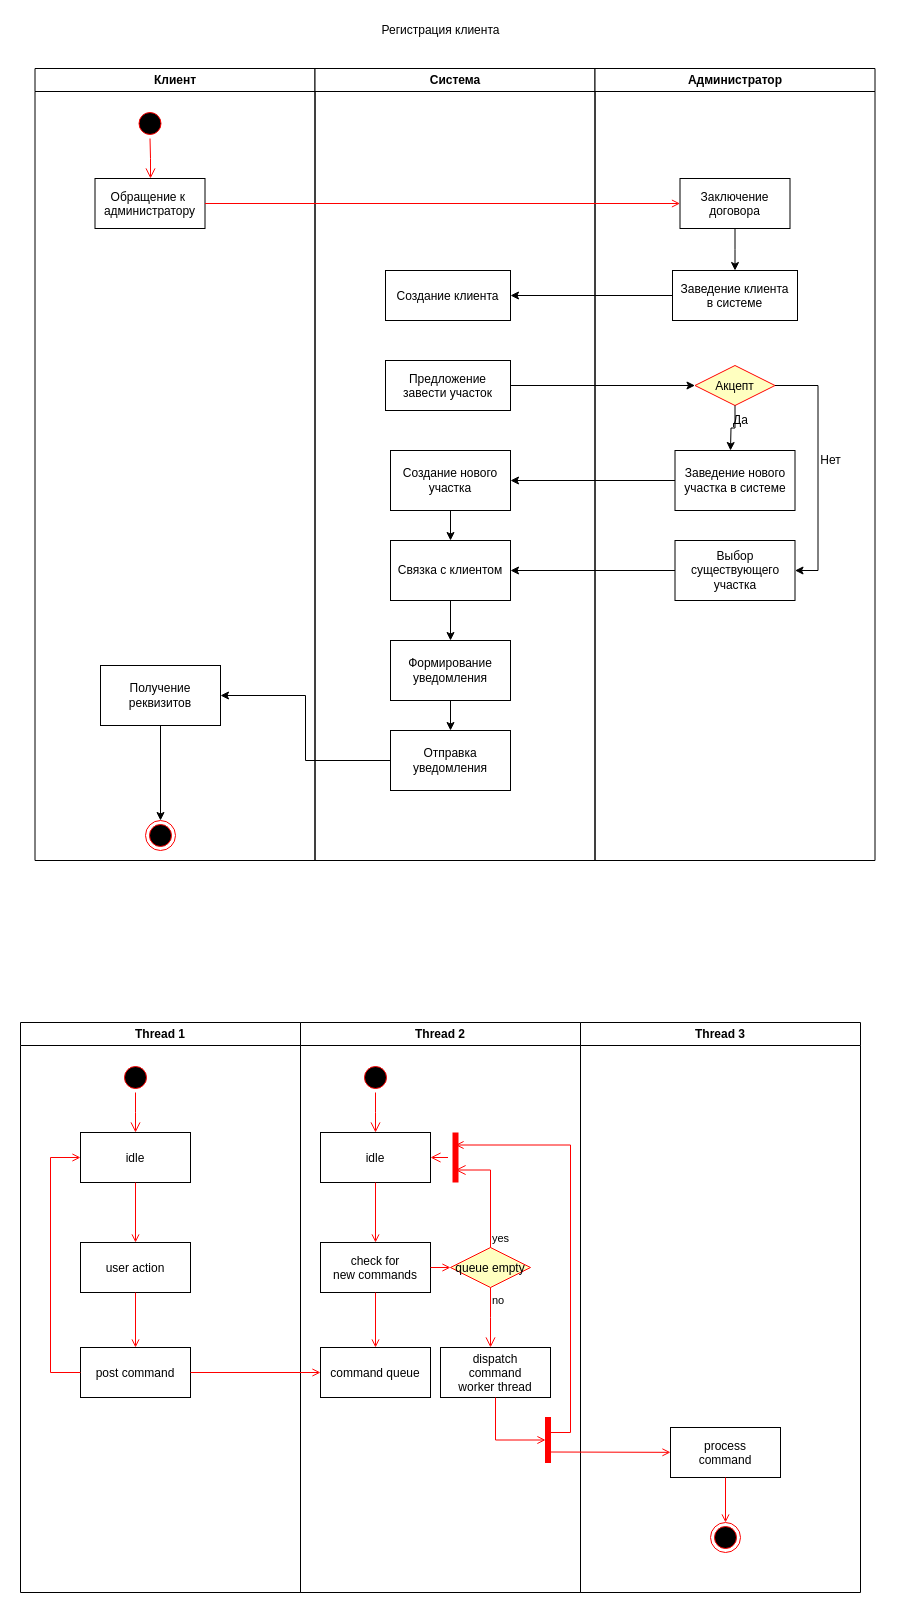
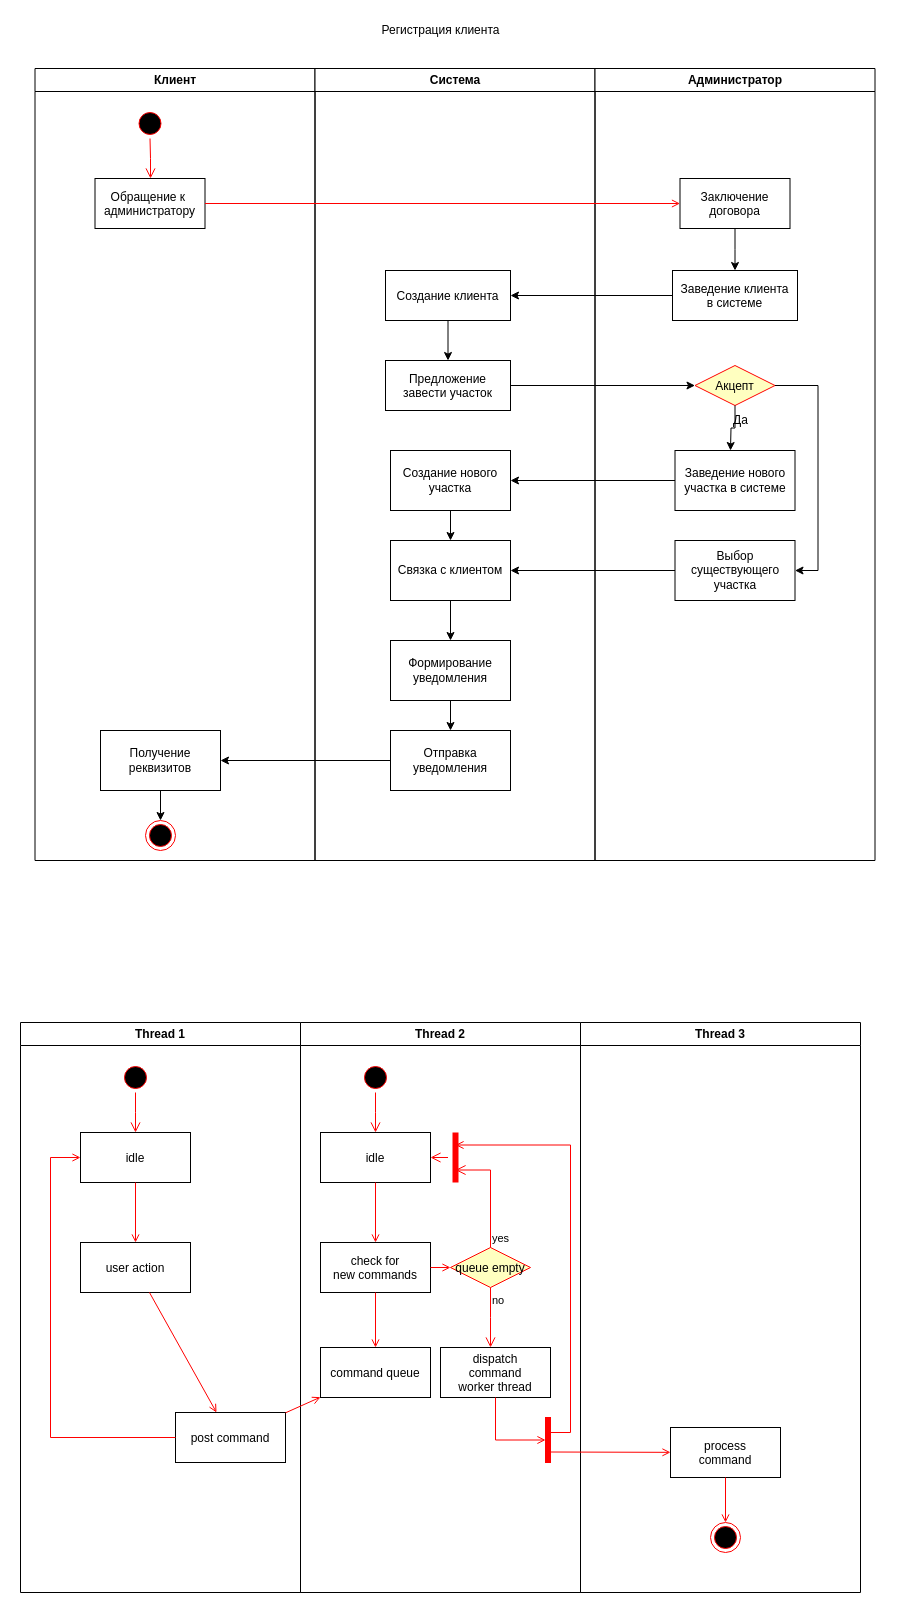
edge "Создание клиента" -> "Предложение завести участок": added
node "Нет": removed
node "Получение реквизитов": moved (161, 696) -> (161, 761)
node "post command": moved (136, 1373) -> (231, 1438)
